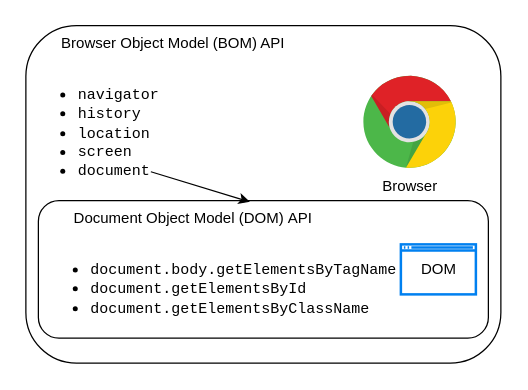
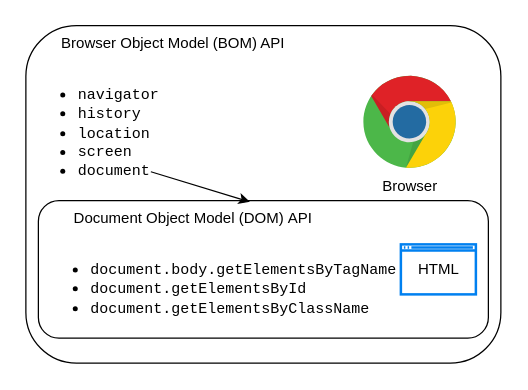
node "DOM": label "DOM" -> "HTML"
